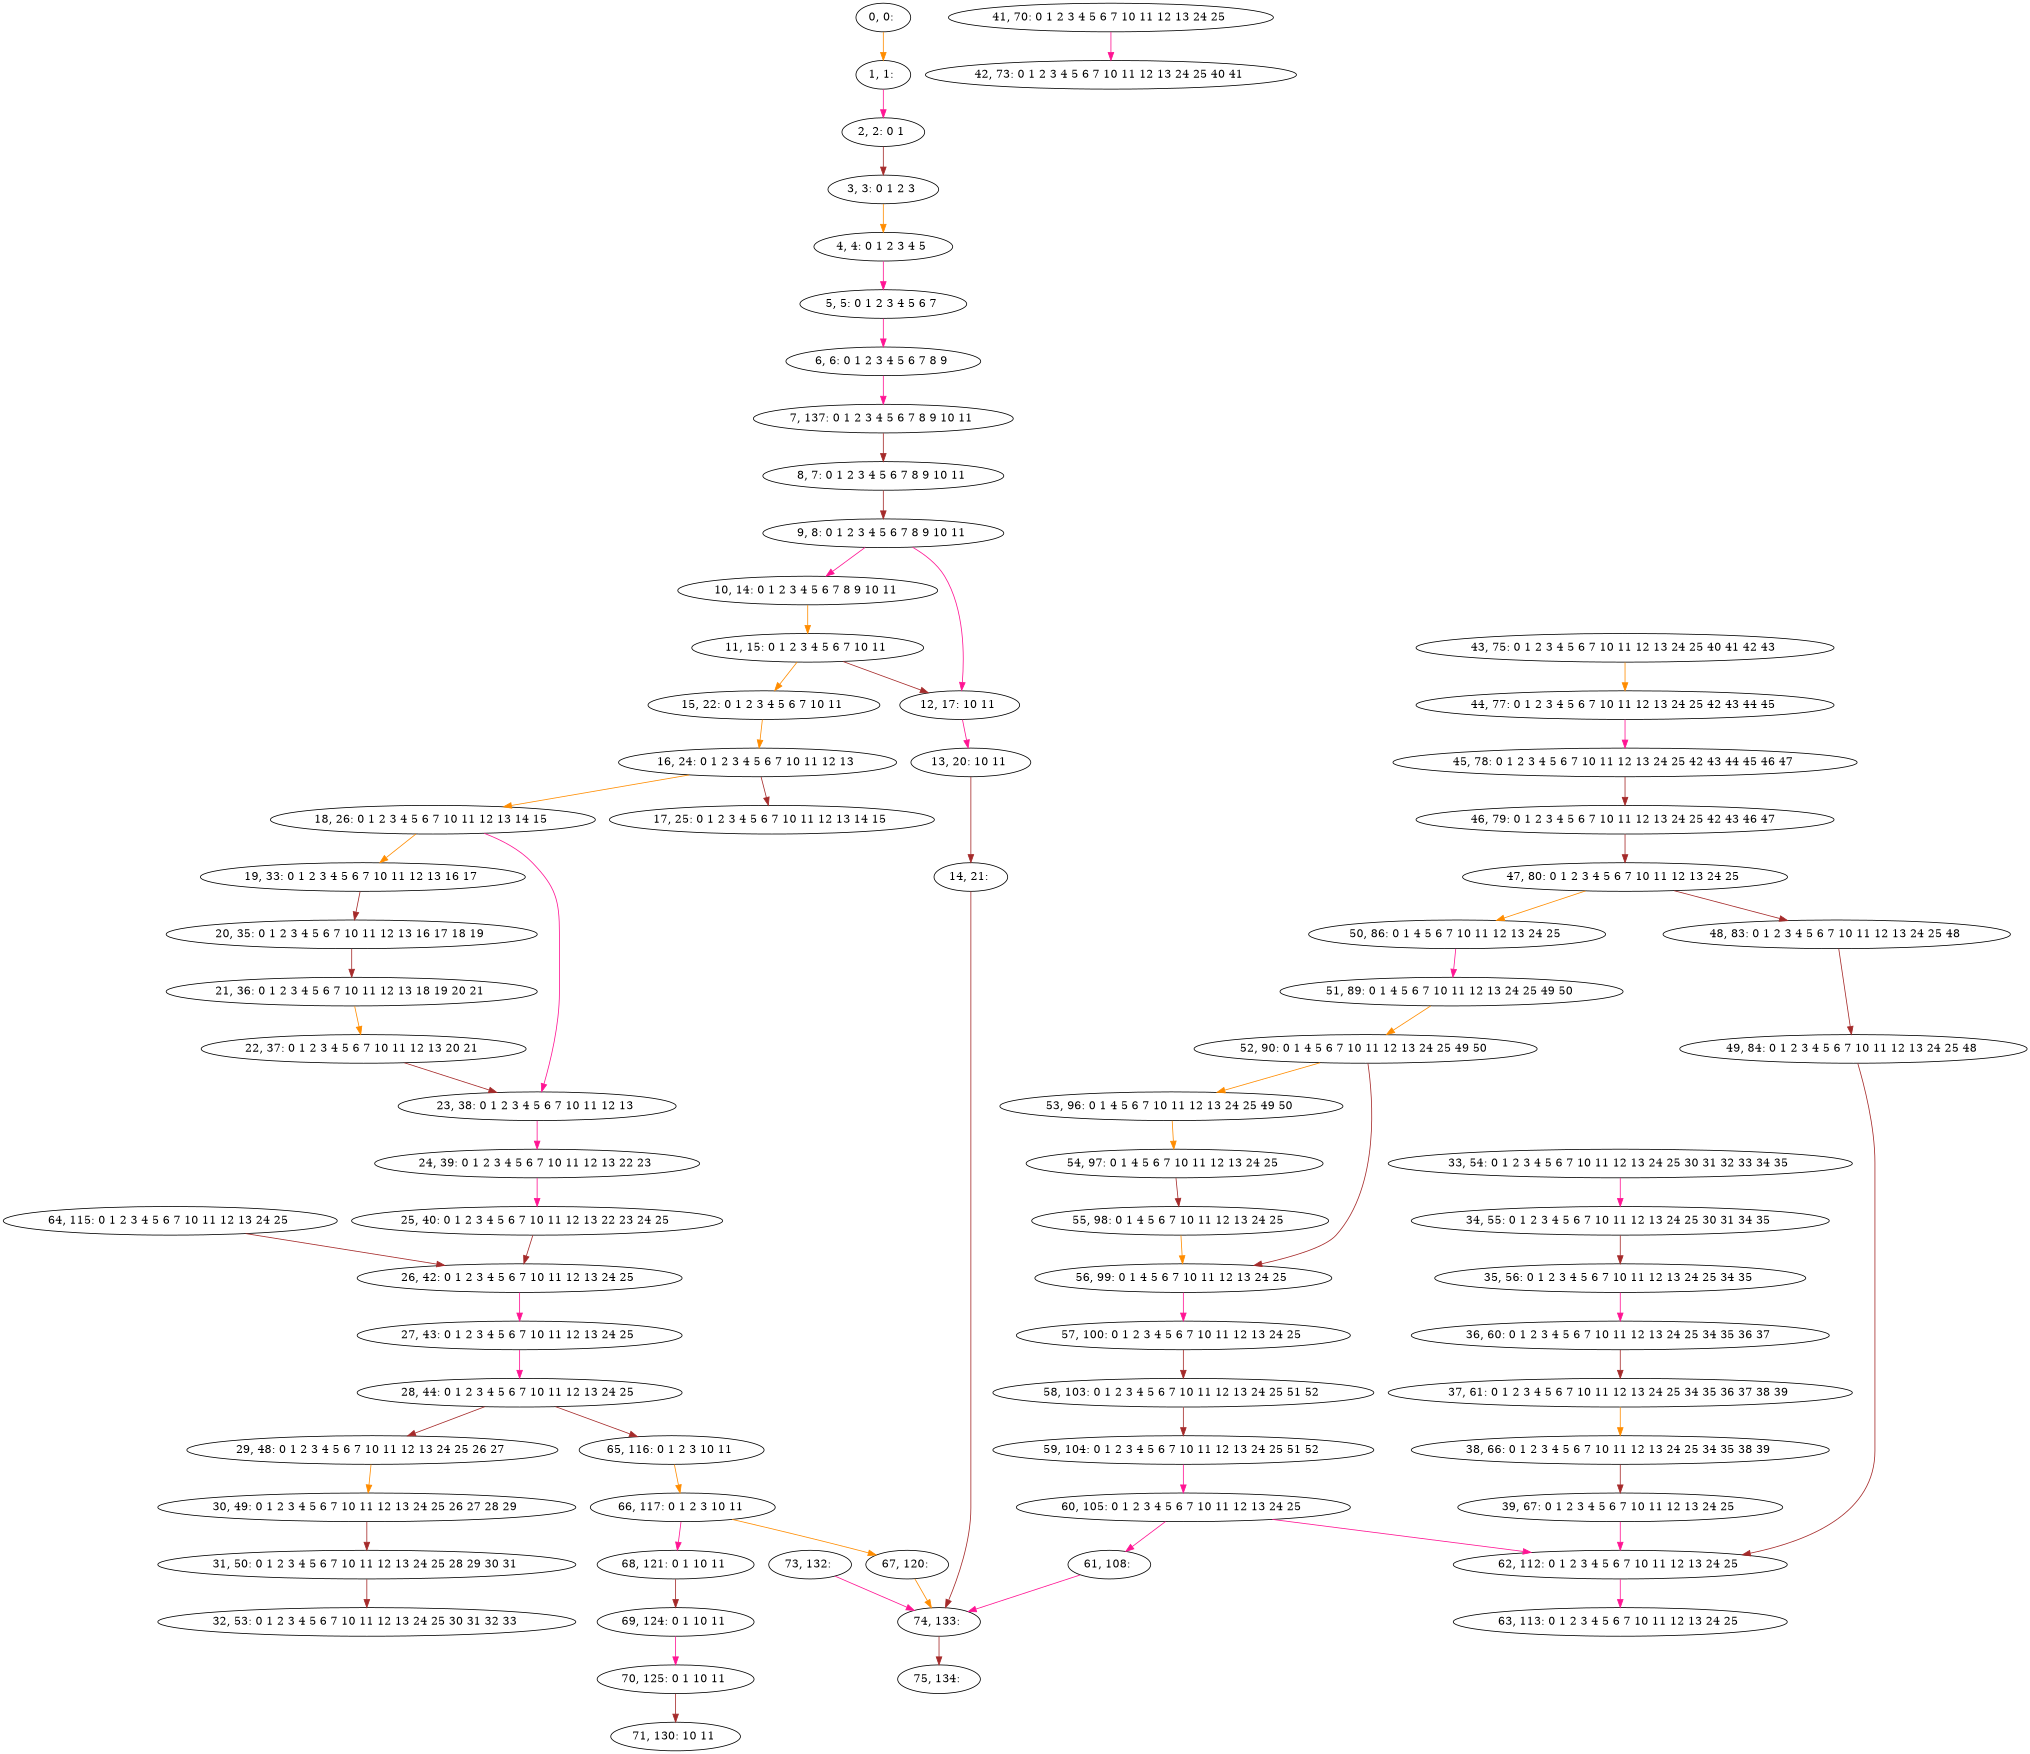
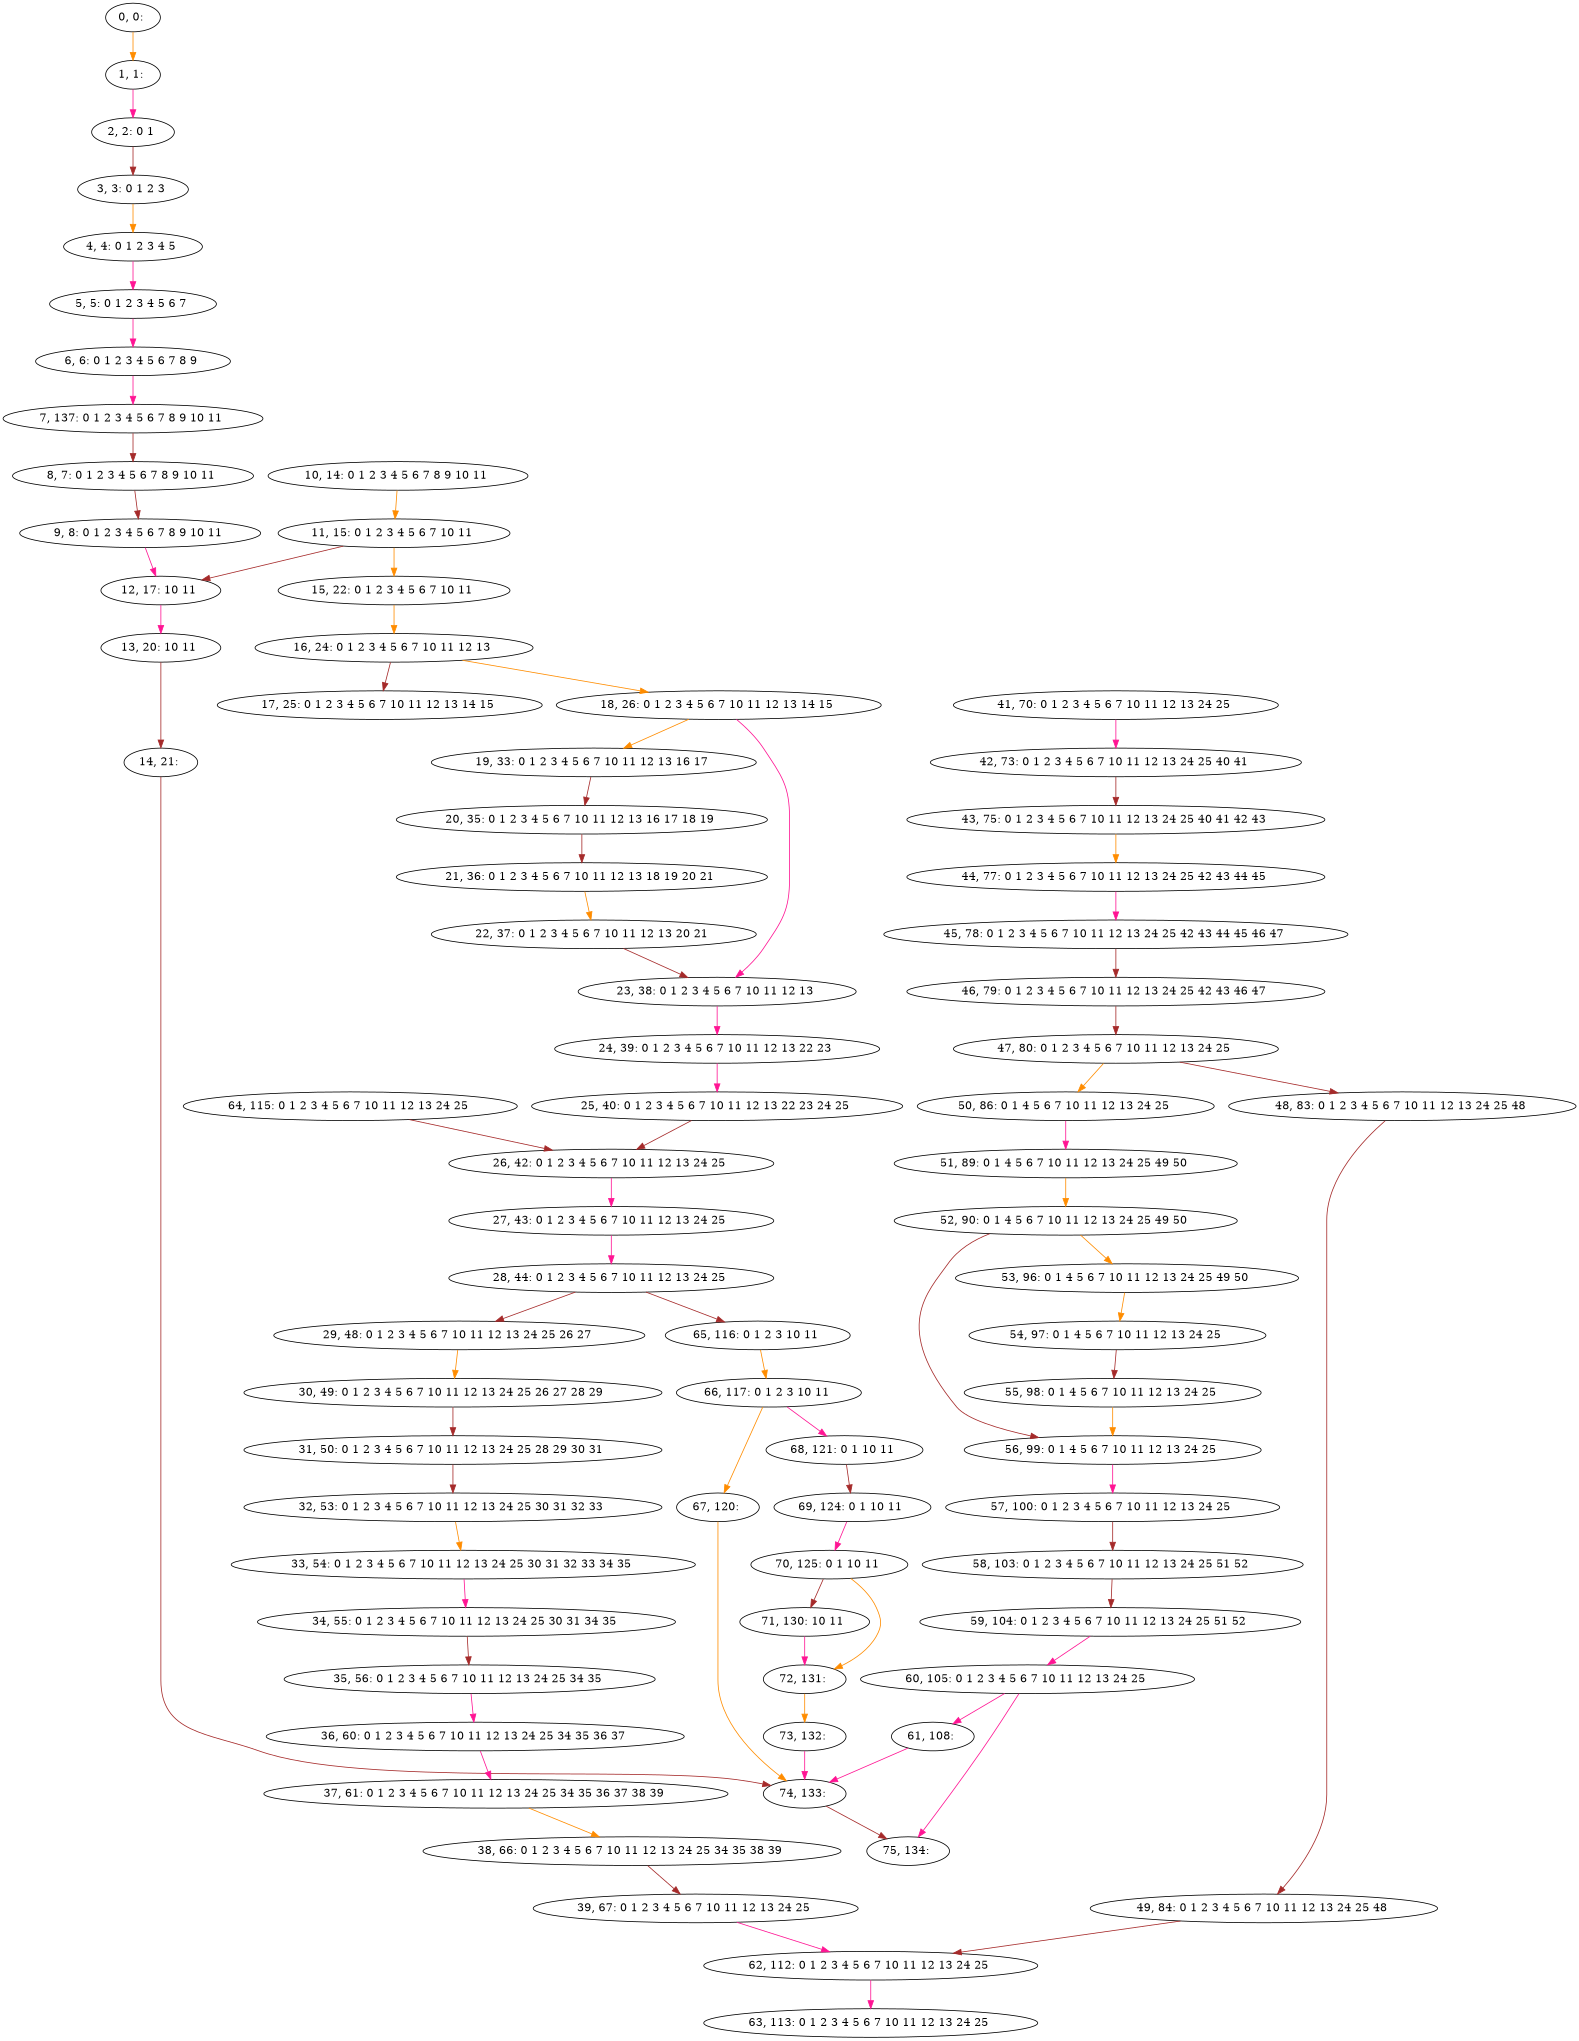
edge "9, 8: 0 1 2 3 4 5 6 7 8 9 10 11" -> "10, 14: 0 1 2 3 4 5 6 7 8 9 10 11": removed
edge "42, 73: 0 1 2 3 4 5 6 7 10 11 12 13 24 25 40 41" -> "43, 75: 0 1 2 3 4 5 6 7 10 11 12 13 24 25 40 41 42 43": added
edge "36, 60: 0 1 2 3 4 5 6 7 10 11 12 13 24 25 34 35 36 37" -> "37, 61: 0 1 2 3 4 5 6 7 10 11 12 13 24 25 34 35 36 37 38 39": color brown -> deeppink
edge "32, 53: 0 1 2 3 4 5 6 7 10 11 12 13 24 25 30 31 32 33" -> "33, 54: 0 1 2 3 4 5 6 7 10 11 12 13 24 25 30 31 32 33 34 35": added
edge "60, 105: 0 1 2 3 4 5 6 7 10 11 12 13 24 25" -> "62, 112: 0 1 2 3 4 5 6 7 10 11 12 13 24 25": now "60, 105: 0 1 2 3 4 5 6 7 10 11 12 13 24 25" -> "75, 134:"
node "72, 131:": added
